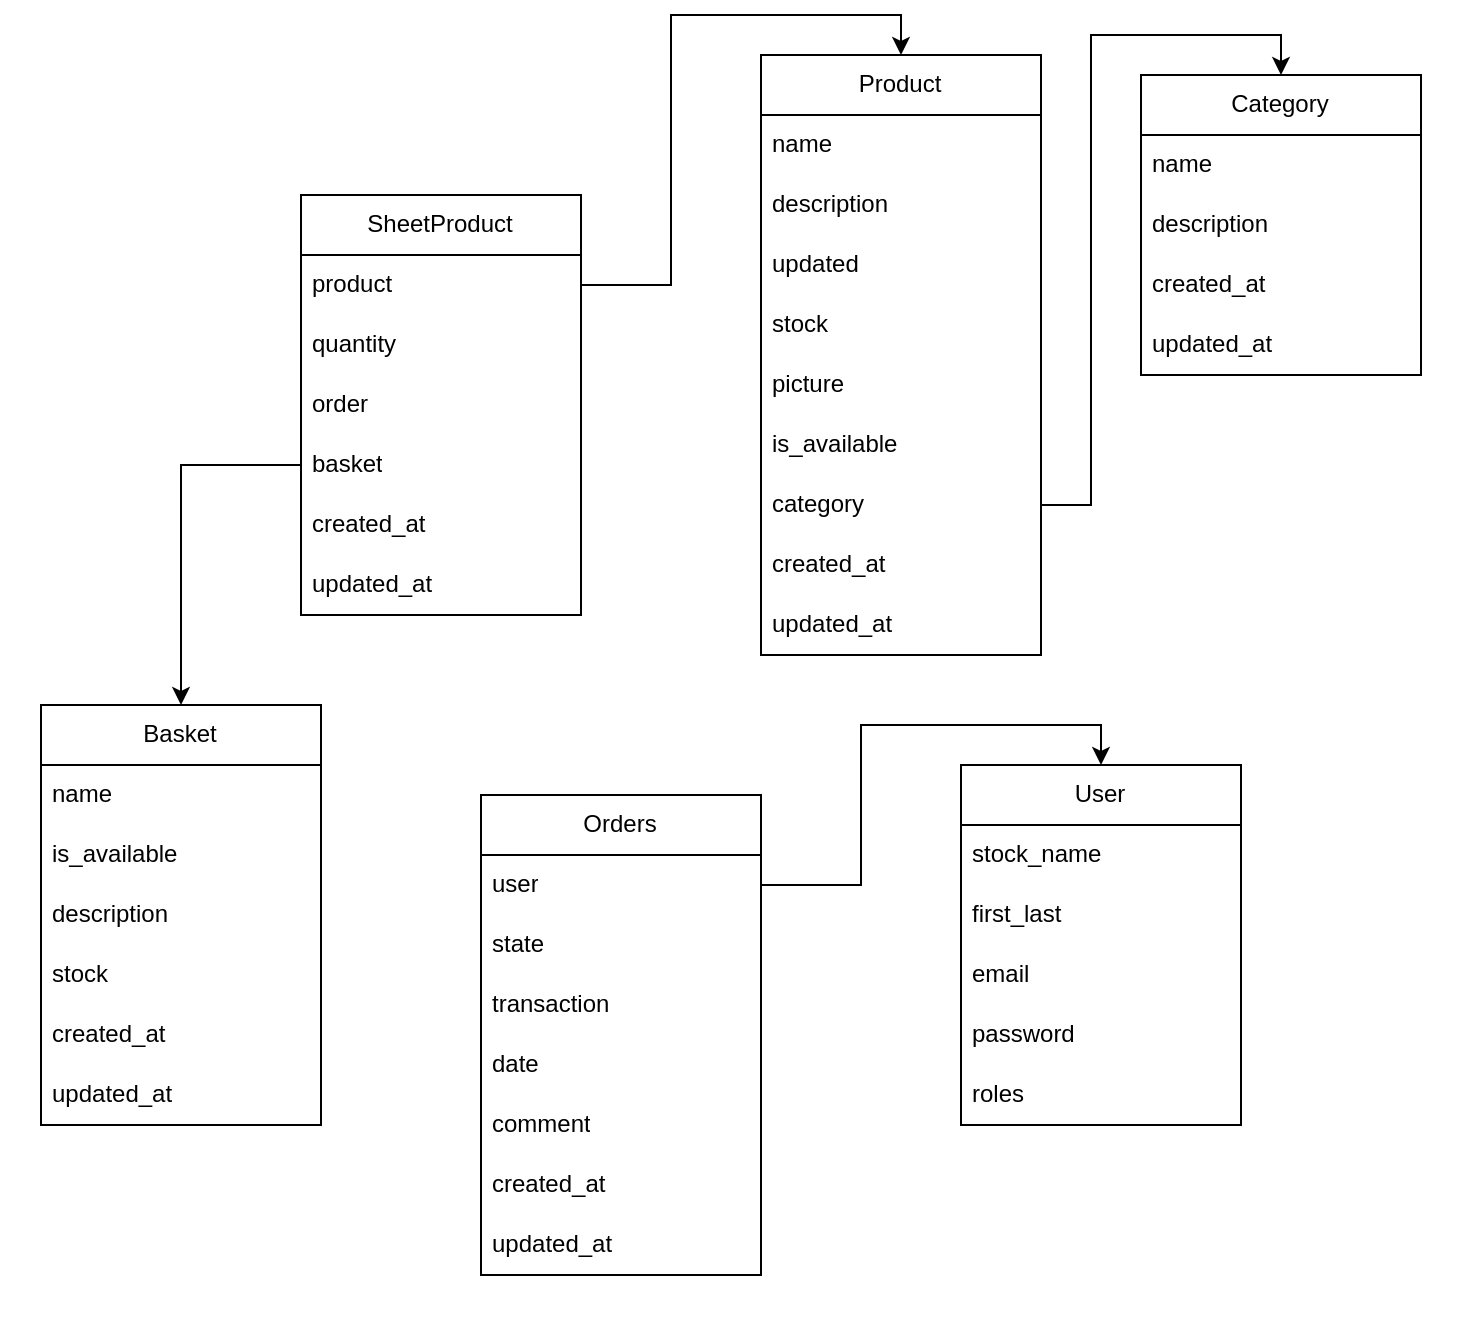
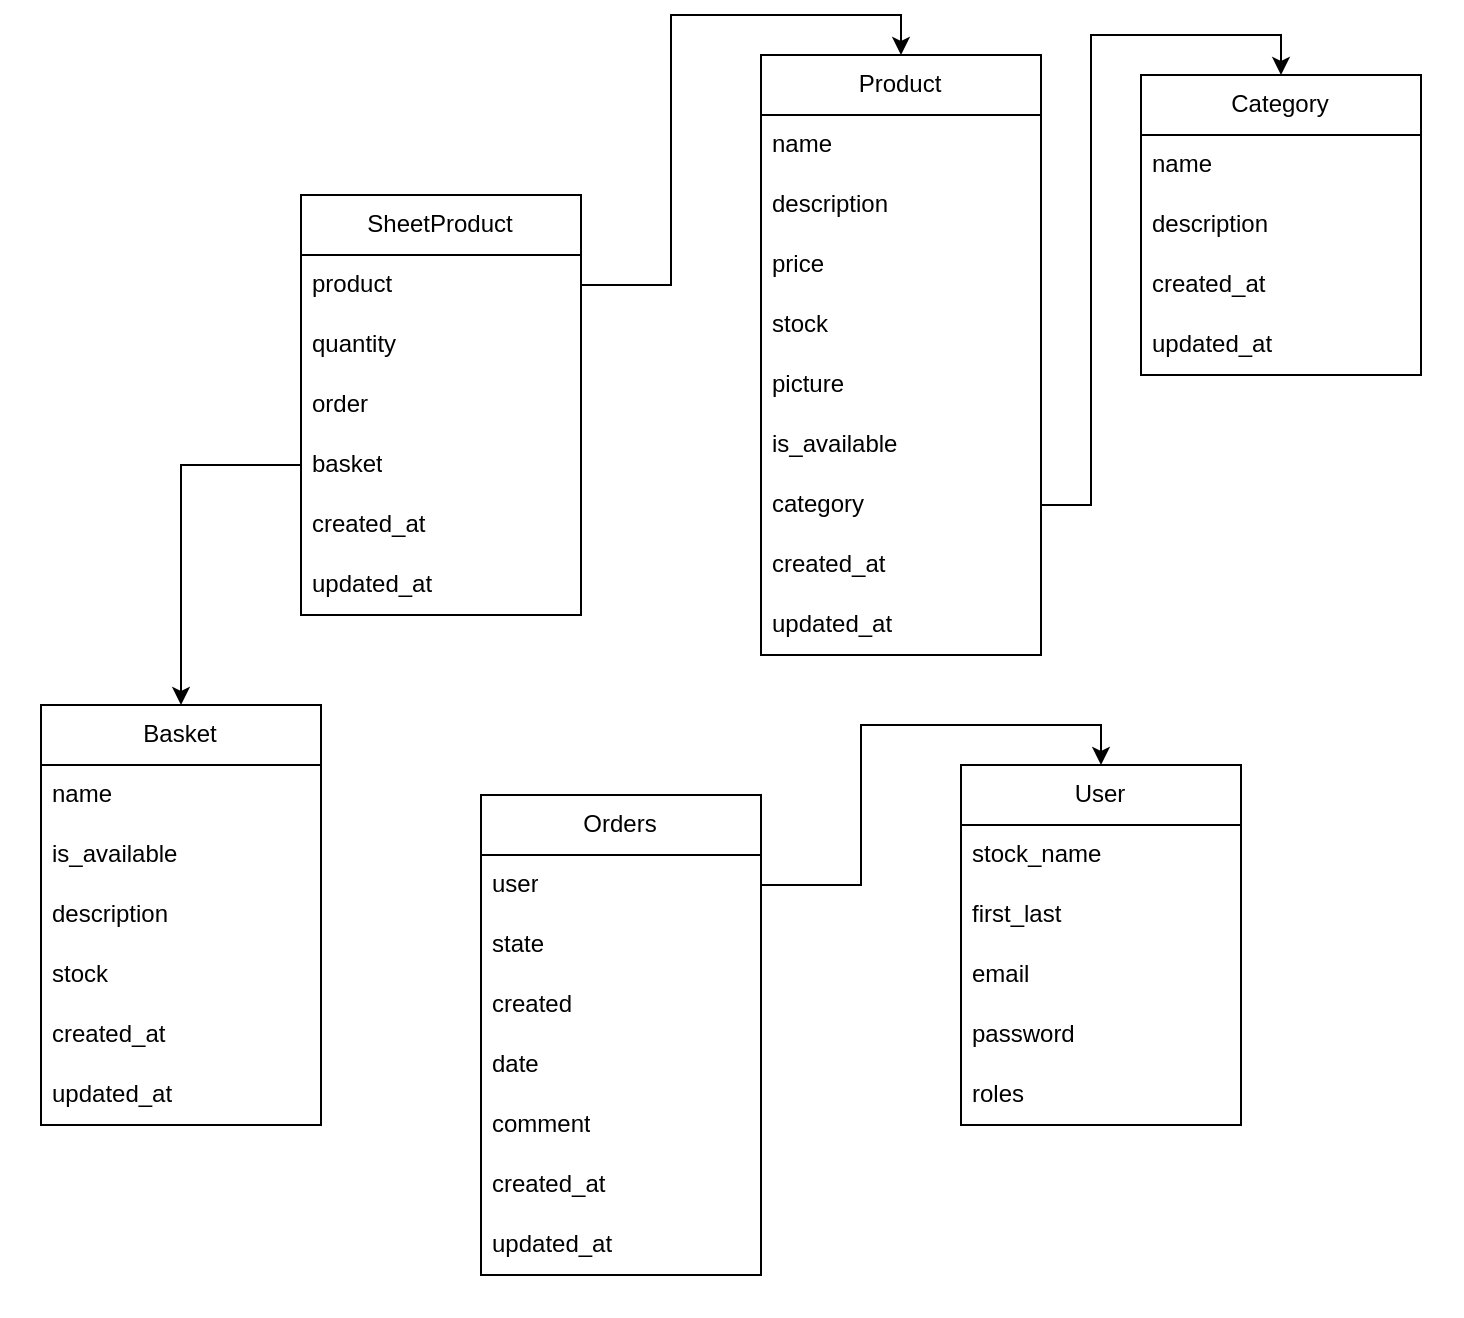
node "updated": label "updated" -> "price"
node "transaction": label "transaction" -> "created"
